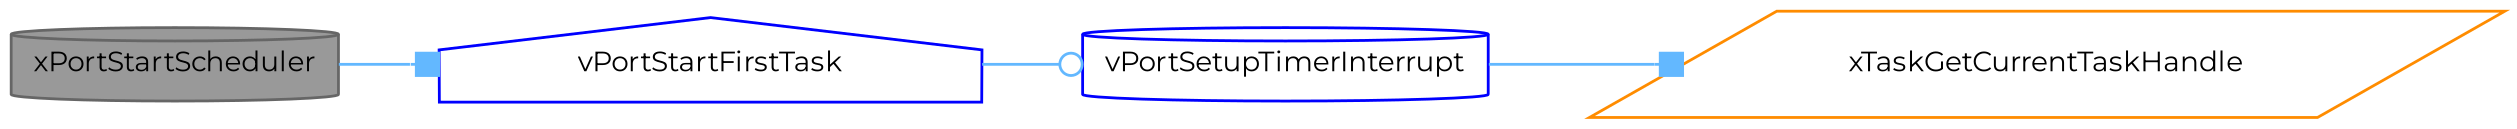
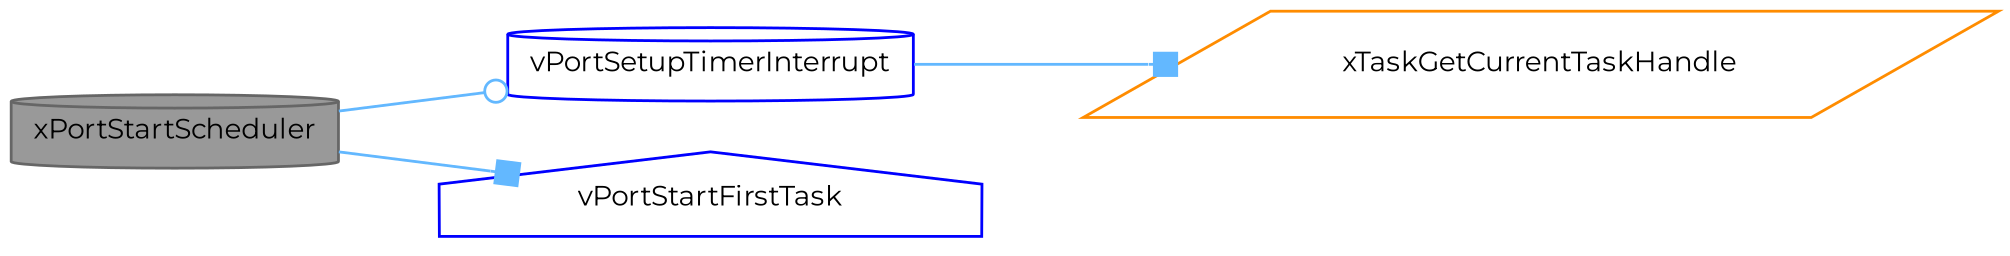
edge "vPortStartFirstTask" -> "vPortSetupTimerInterrupt": now "xPortStartScheduler" -> "vPortSetupTimerInterrupt"
